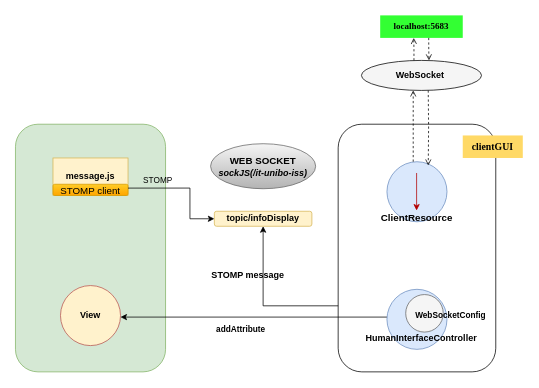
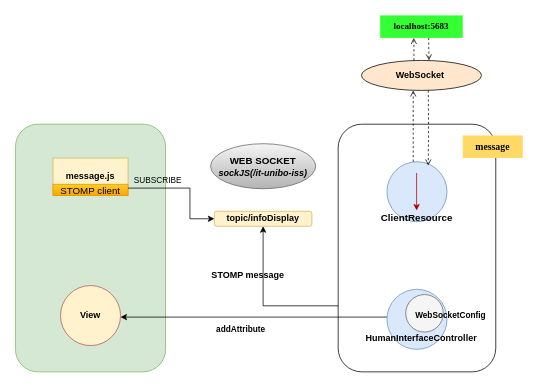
node "WebSocket": fillcolor #f5f5f5 -> #ffe6cc
node "clientGUI": label "clientGUI" -> "message"
node "STOMP": label "STOMP" -> "SUBSCRIBE"
node "STOMP client": shape rounded rectangle -> rectangle
